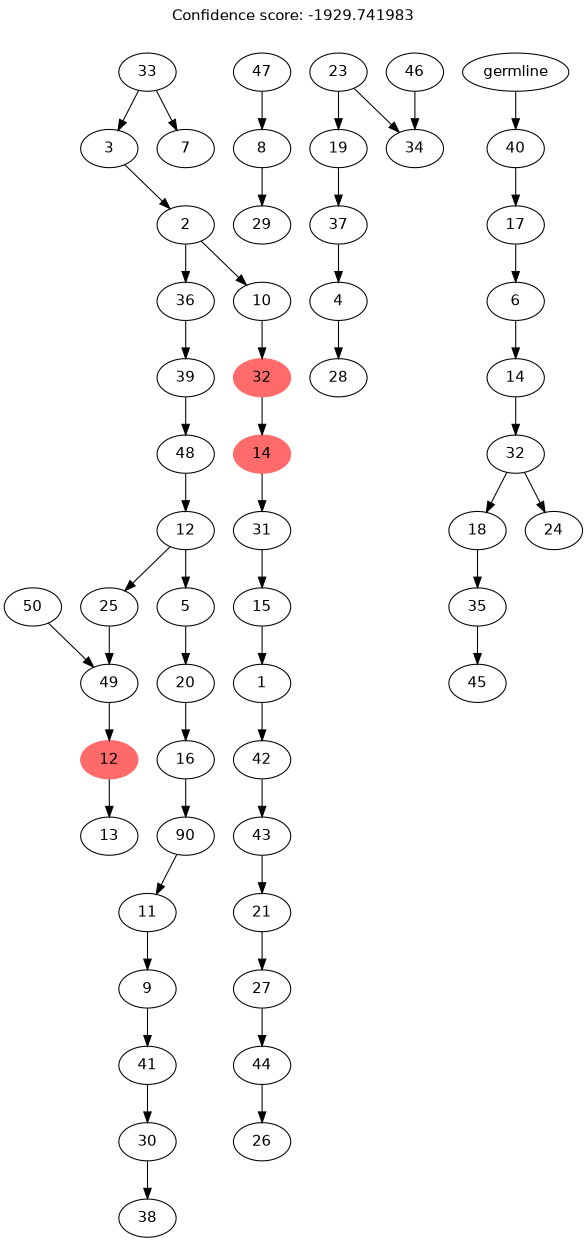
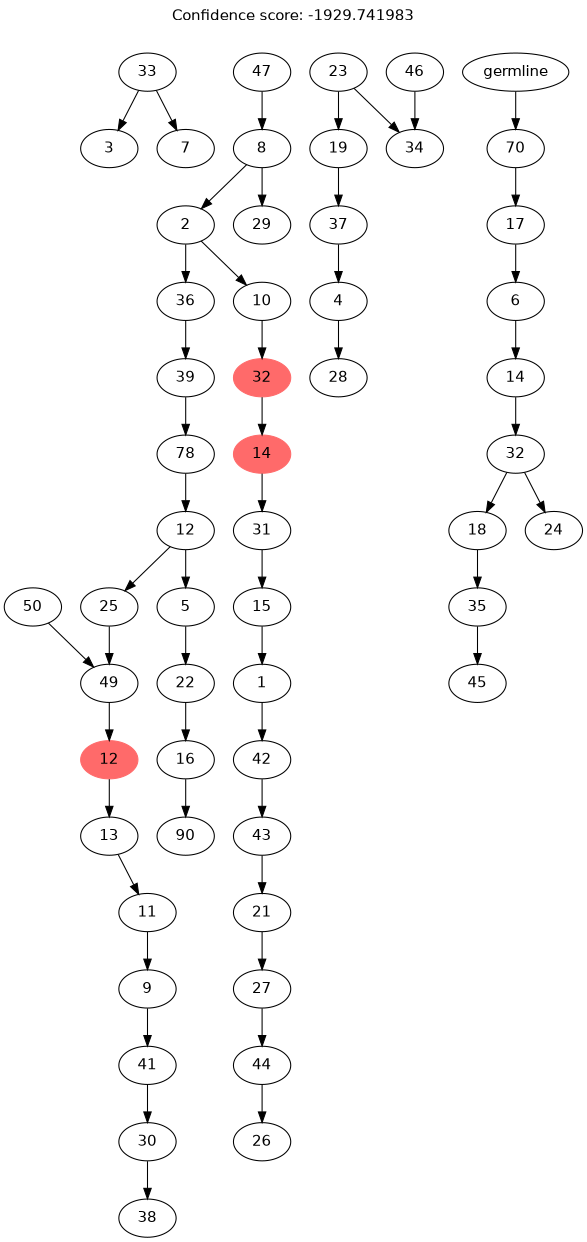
node "40": label "40" -> "70"
edge "3" -> "2": now "8" -> "2"
node "48": label "48" -> "78"
node "20": label "20" -> "22"
edge "90" -> "11": now "13" -> "11"
